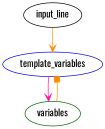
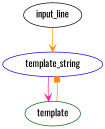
node "template_variables": label "template_variables" -> "template_string"
node "variables": label "variables" -> "template"
